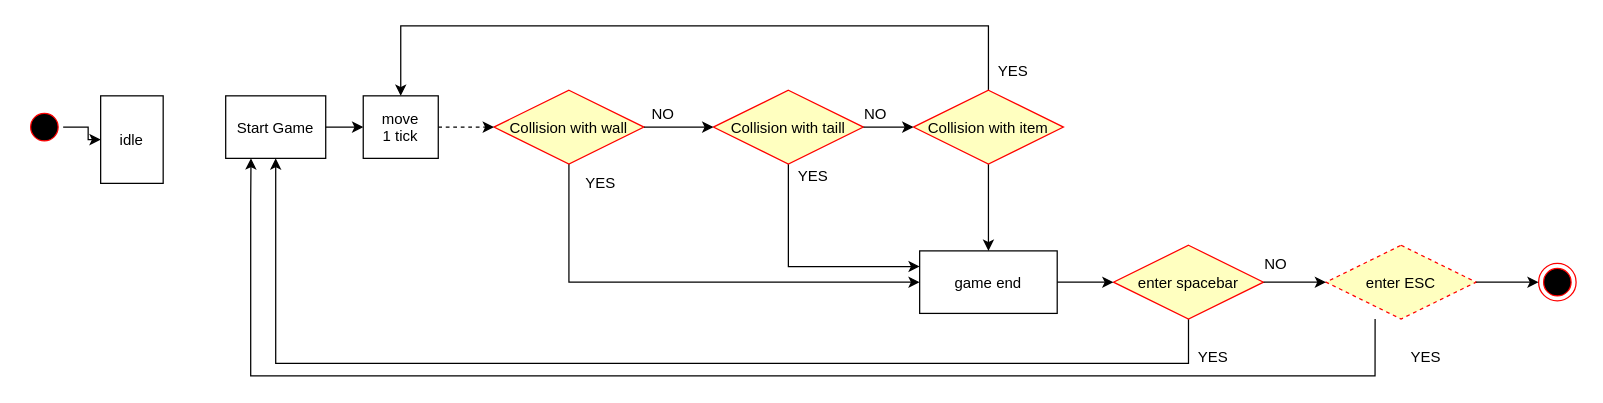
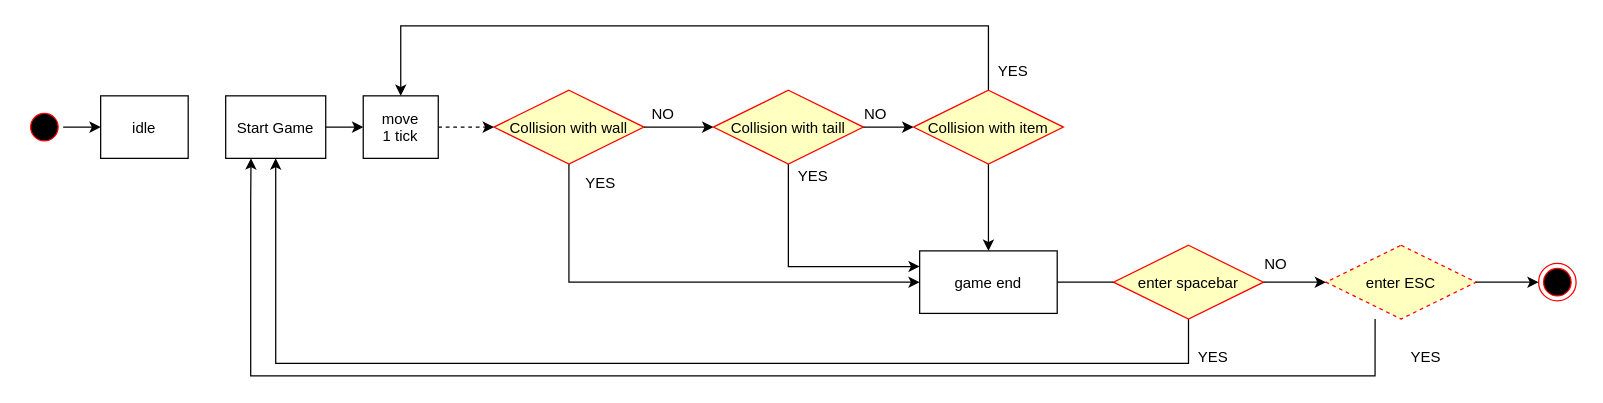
node "idle": size 63x88 -> 88x63
edge "game end" -> "enter spacebar": arrowhead classic -> none
